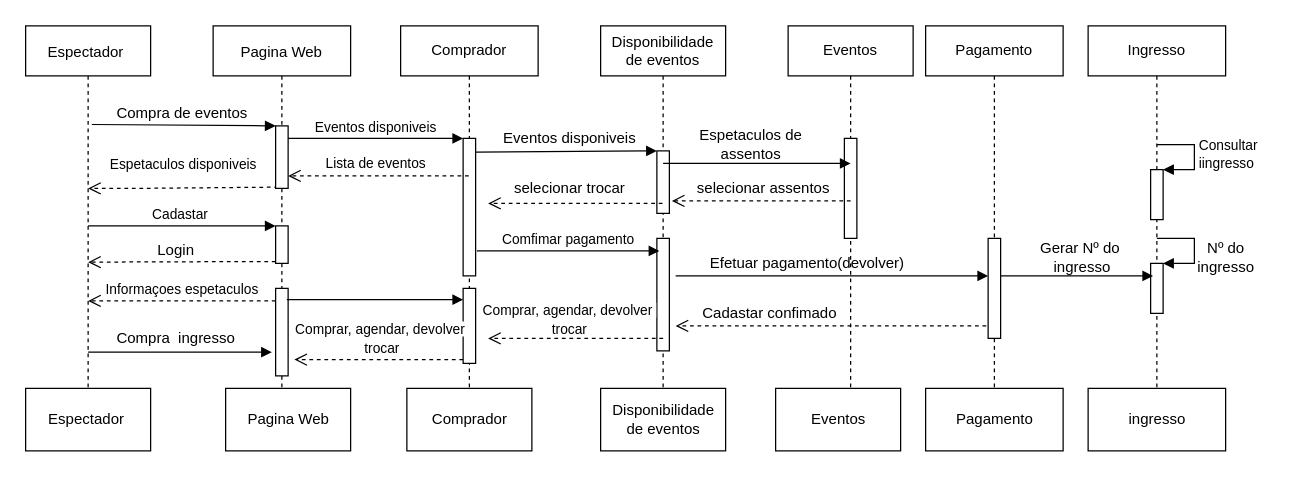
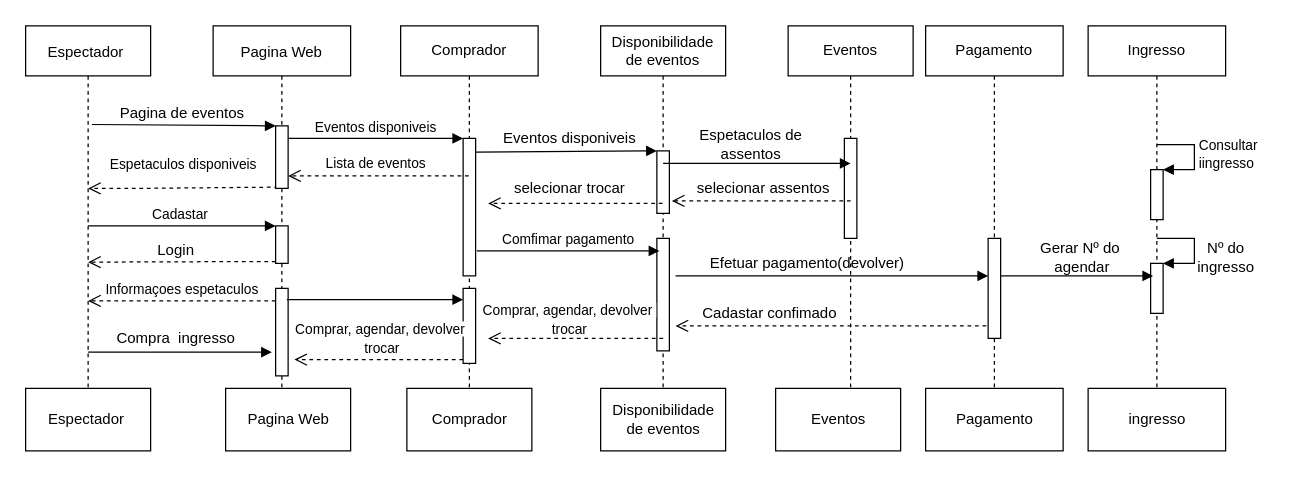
node "Compra de eventos": label "Compra de eventos" -> "Pagina de eventos"
node "Gerar Nº do ingresso": label "Gerar Nº do ingresso" -> "Gerar Nº do agendar"
